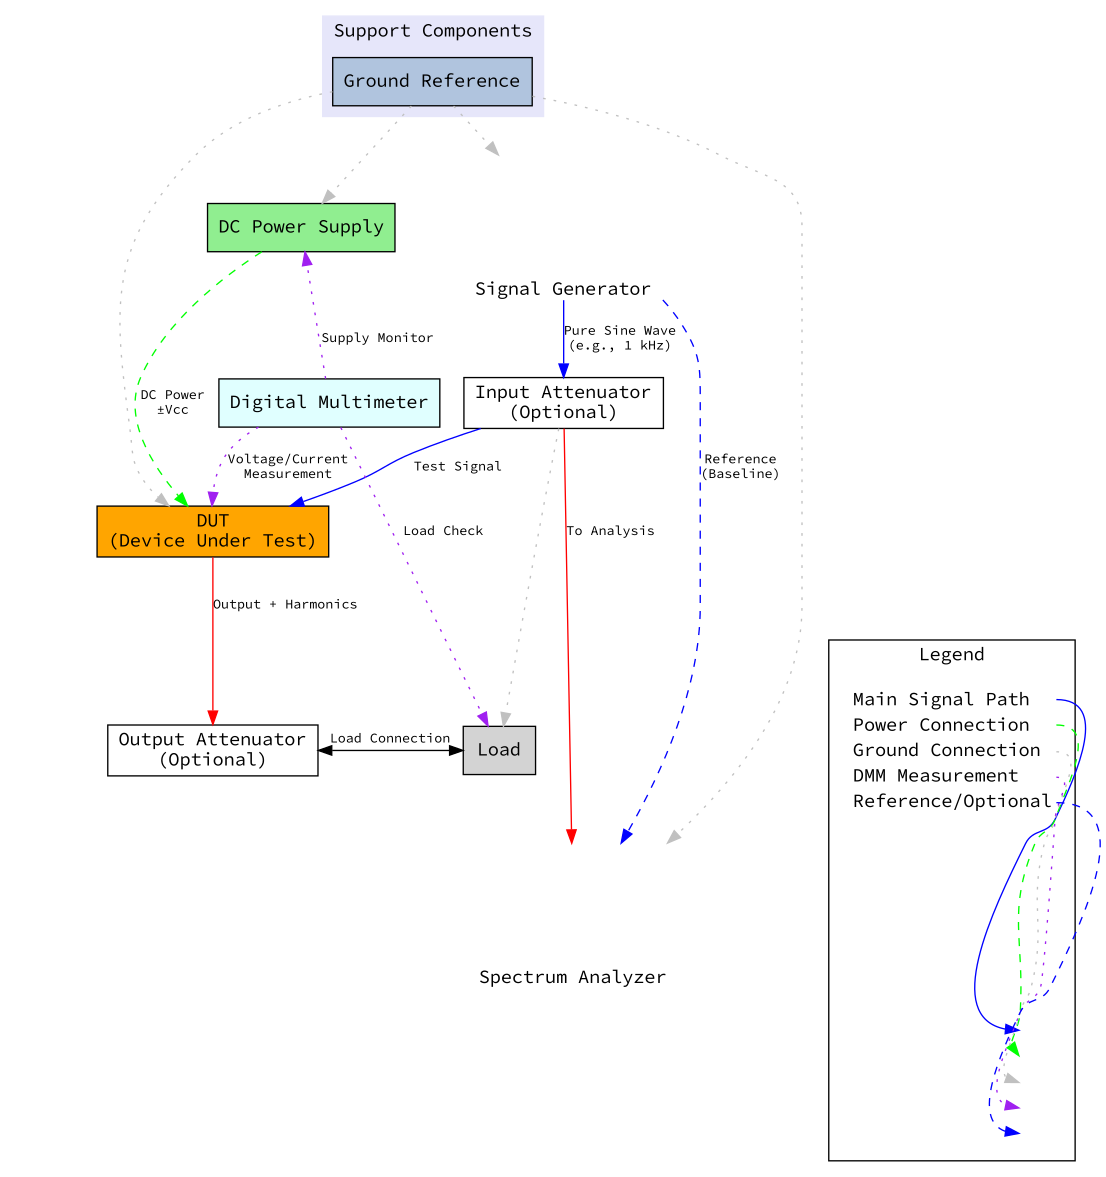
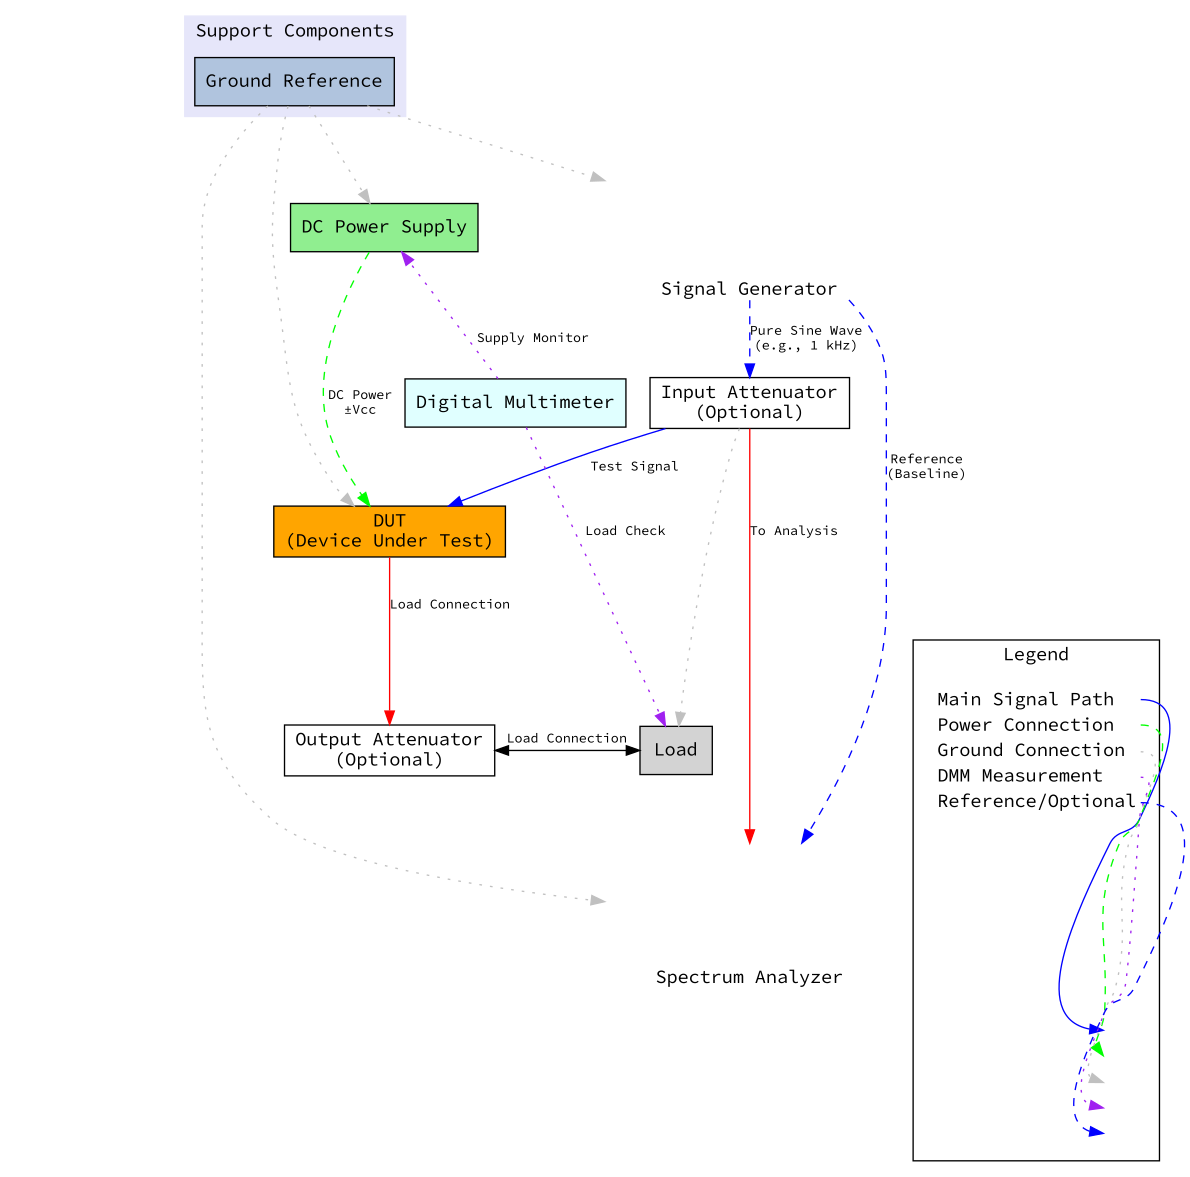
edge "Signal Generator" -> "Input Attenuator (Optional)": style solid -> dashed
edge "Digital Multimeter" -> "DUT (Device Under Test)": removed, label "Voltage/Current Measurement"
edge "DUT (Device Under Test)" -> "Output Attenuator (Optional)": label "Output + Harmonics" -> "Load Connection"
